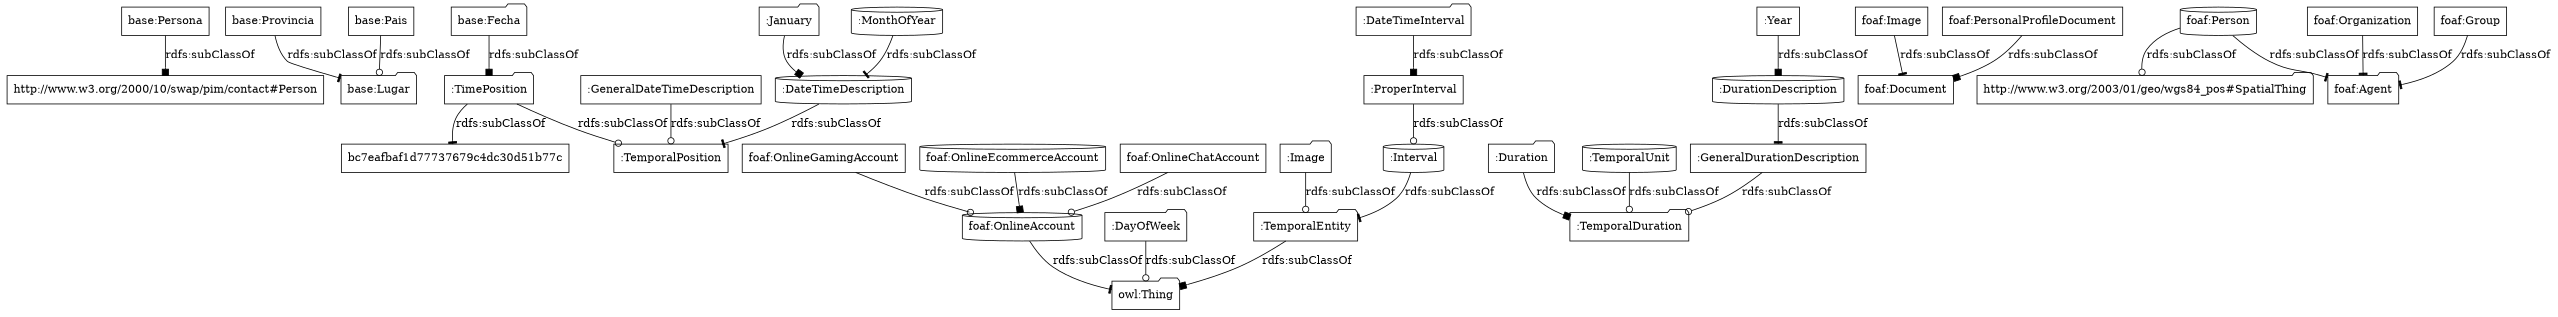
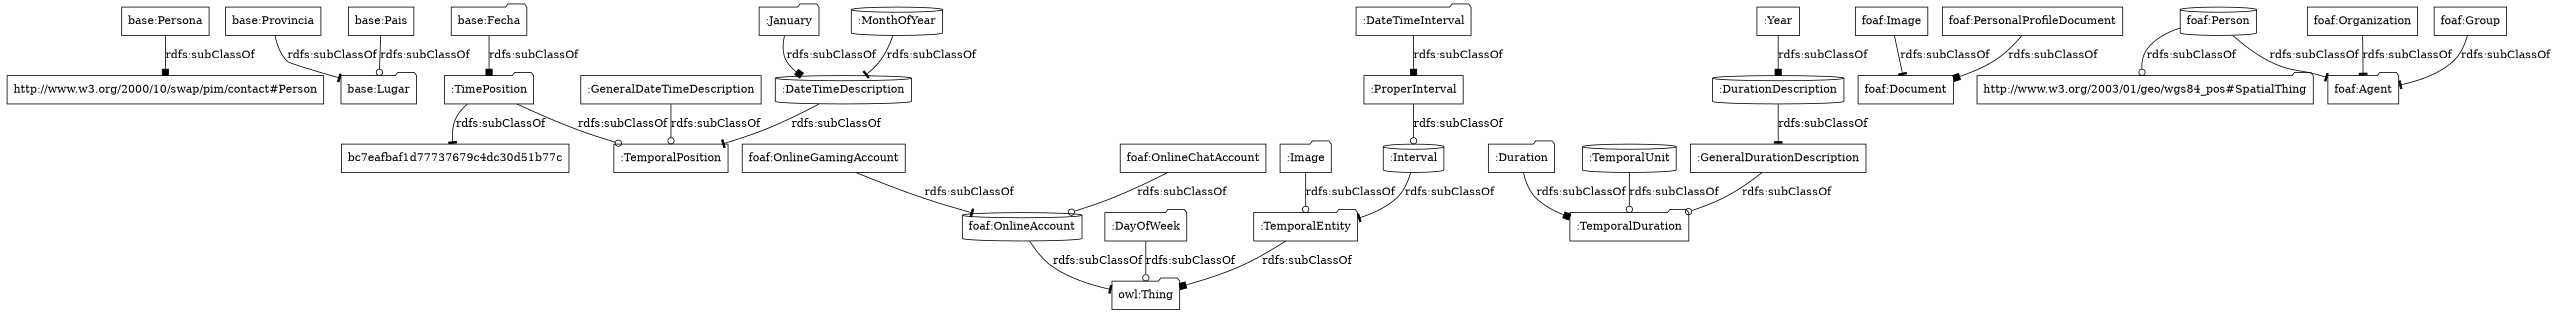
node "foaf:OnlineEcommerceAccount": removed
edge "foaf:OnlineGamingAccount" -> "foaf:OnlineAccount": arrowhead odot -> tee
